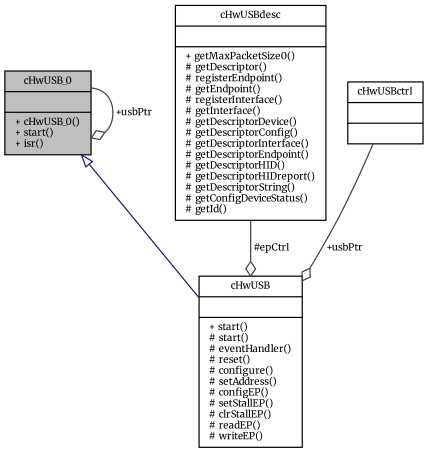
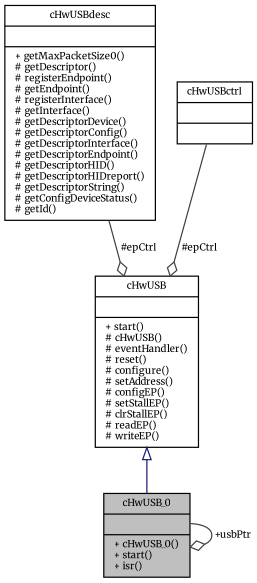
edge "cHwUSB" -> "cHwUSB_0": reversed
edge "cHwUSBctrl" -> "cHwUSB": label " +usbPtr" -> " #epCtrl"
node "cHwUSB": text "# start()" -> "# cHwUSB()"
